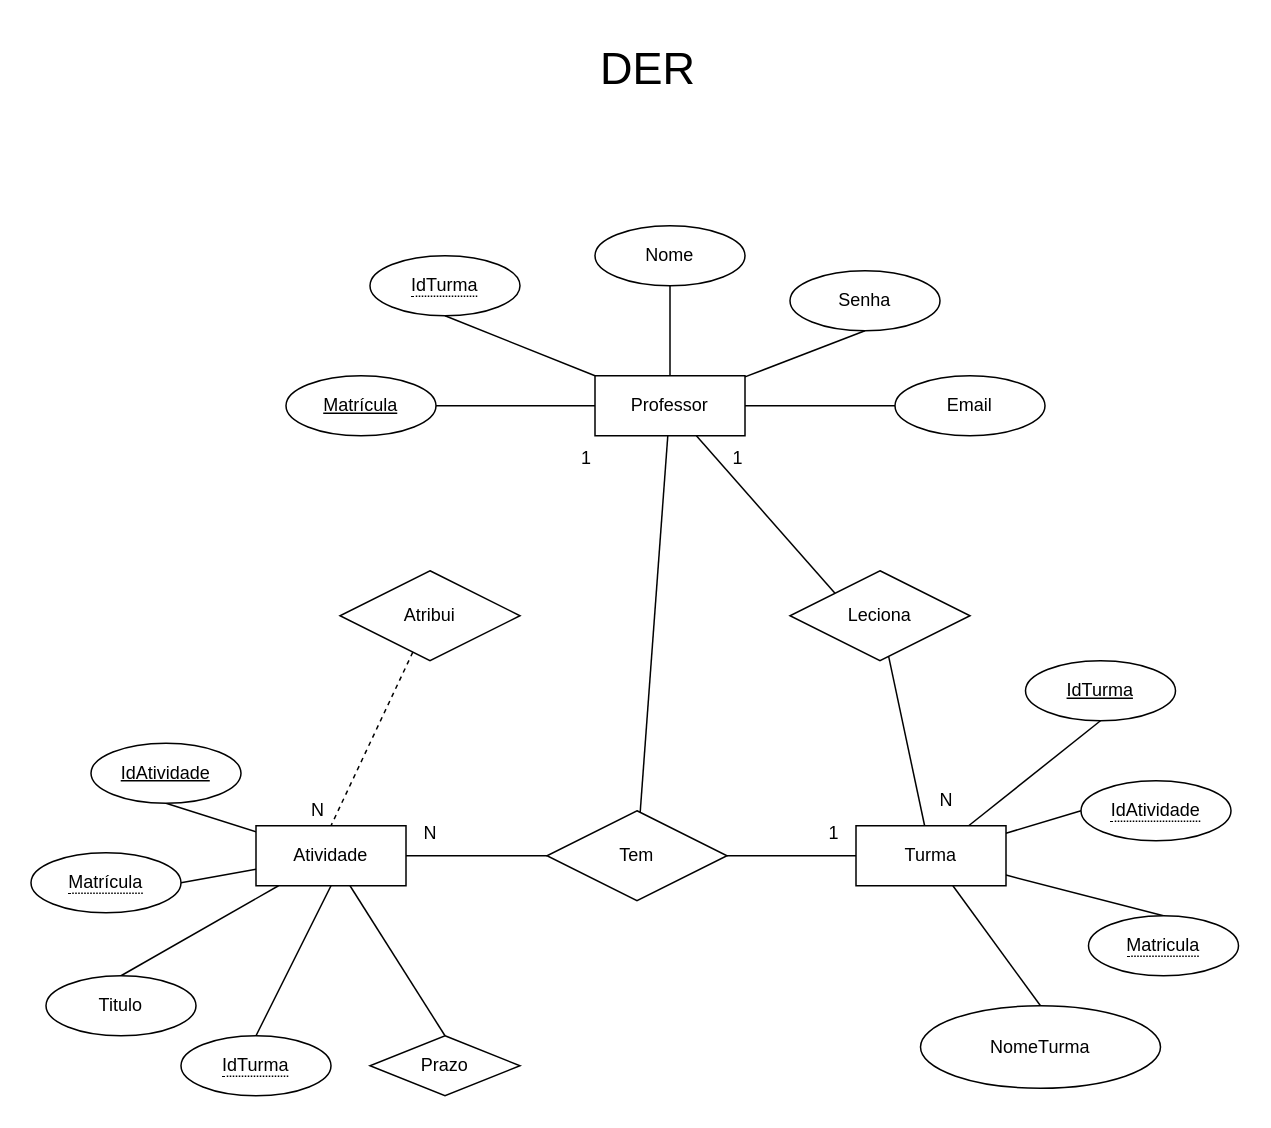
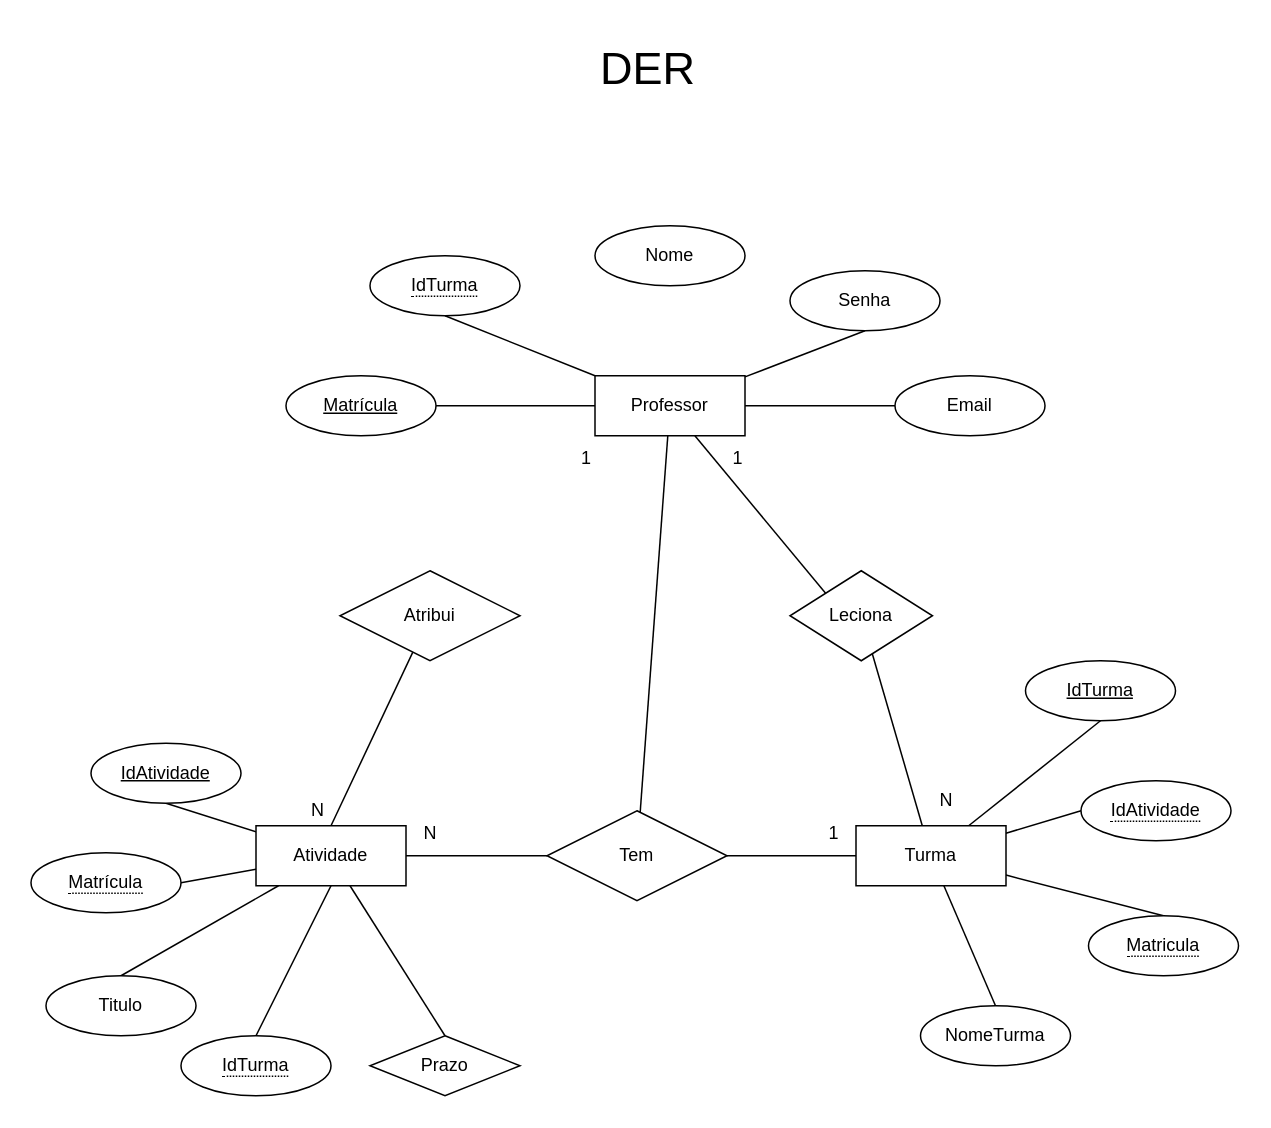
edge "Nome" -- "Professor": removed
node "Leciona": size 180x90 -> 143x90
edge "Atribui" -- "Atividade": style dashed -> solid
node "NomeTurma": size 240x83 -> 150x60
